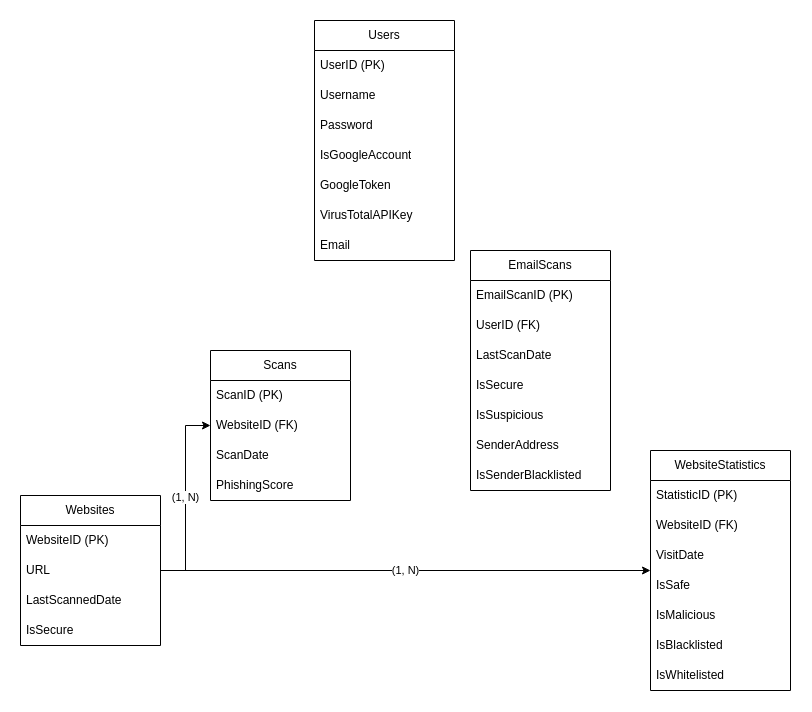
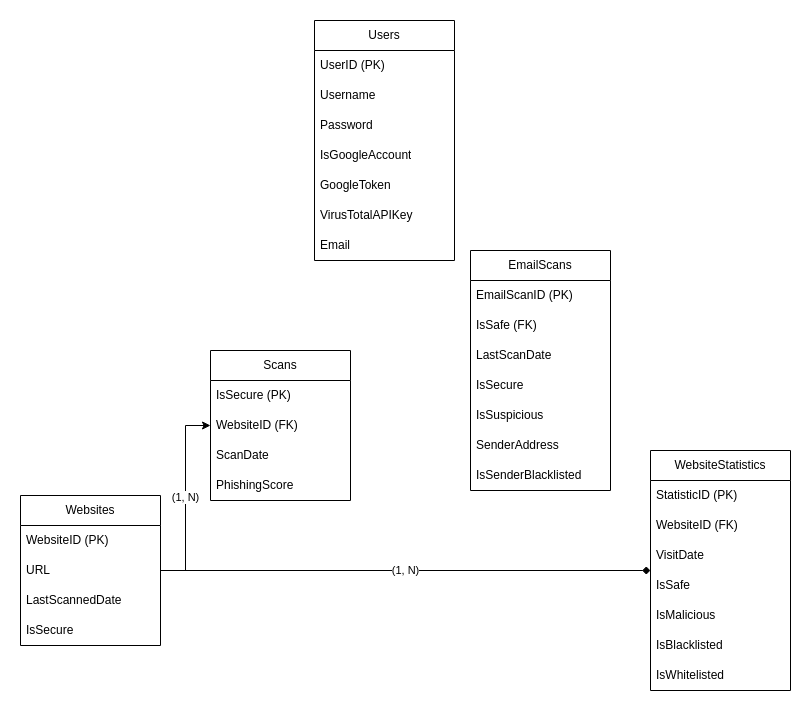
node "UserID (FK)": label "UserID (FK)" -> "IsSafe (FK)"
node "ScanID (PK)": label "ScanID (PK)" -> "IsSecure (PK)"
edge "URL" -> "WebsiteStatistics": arrowhead classic -> diamond
